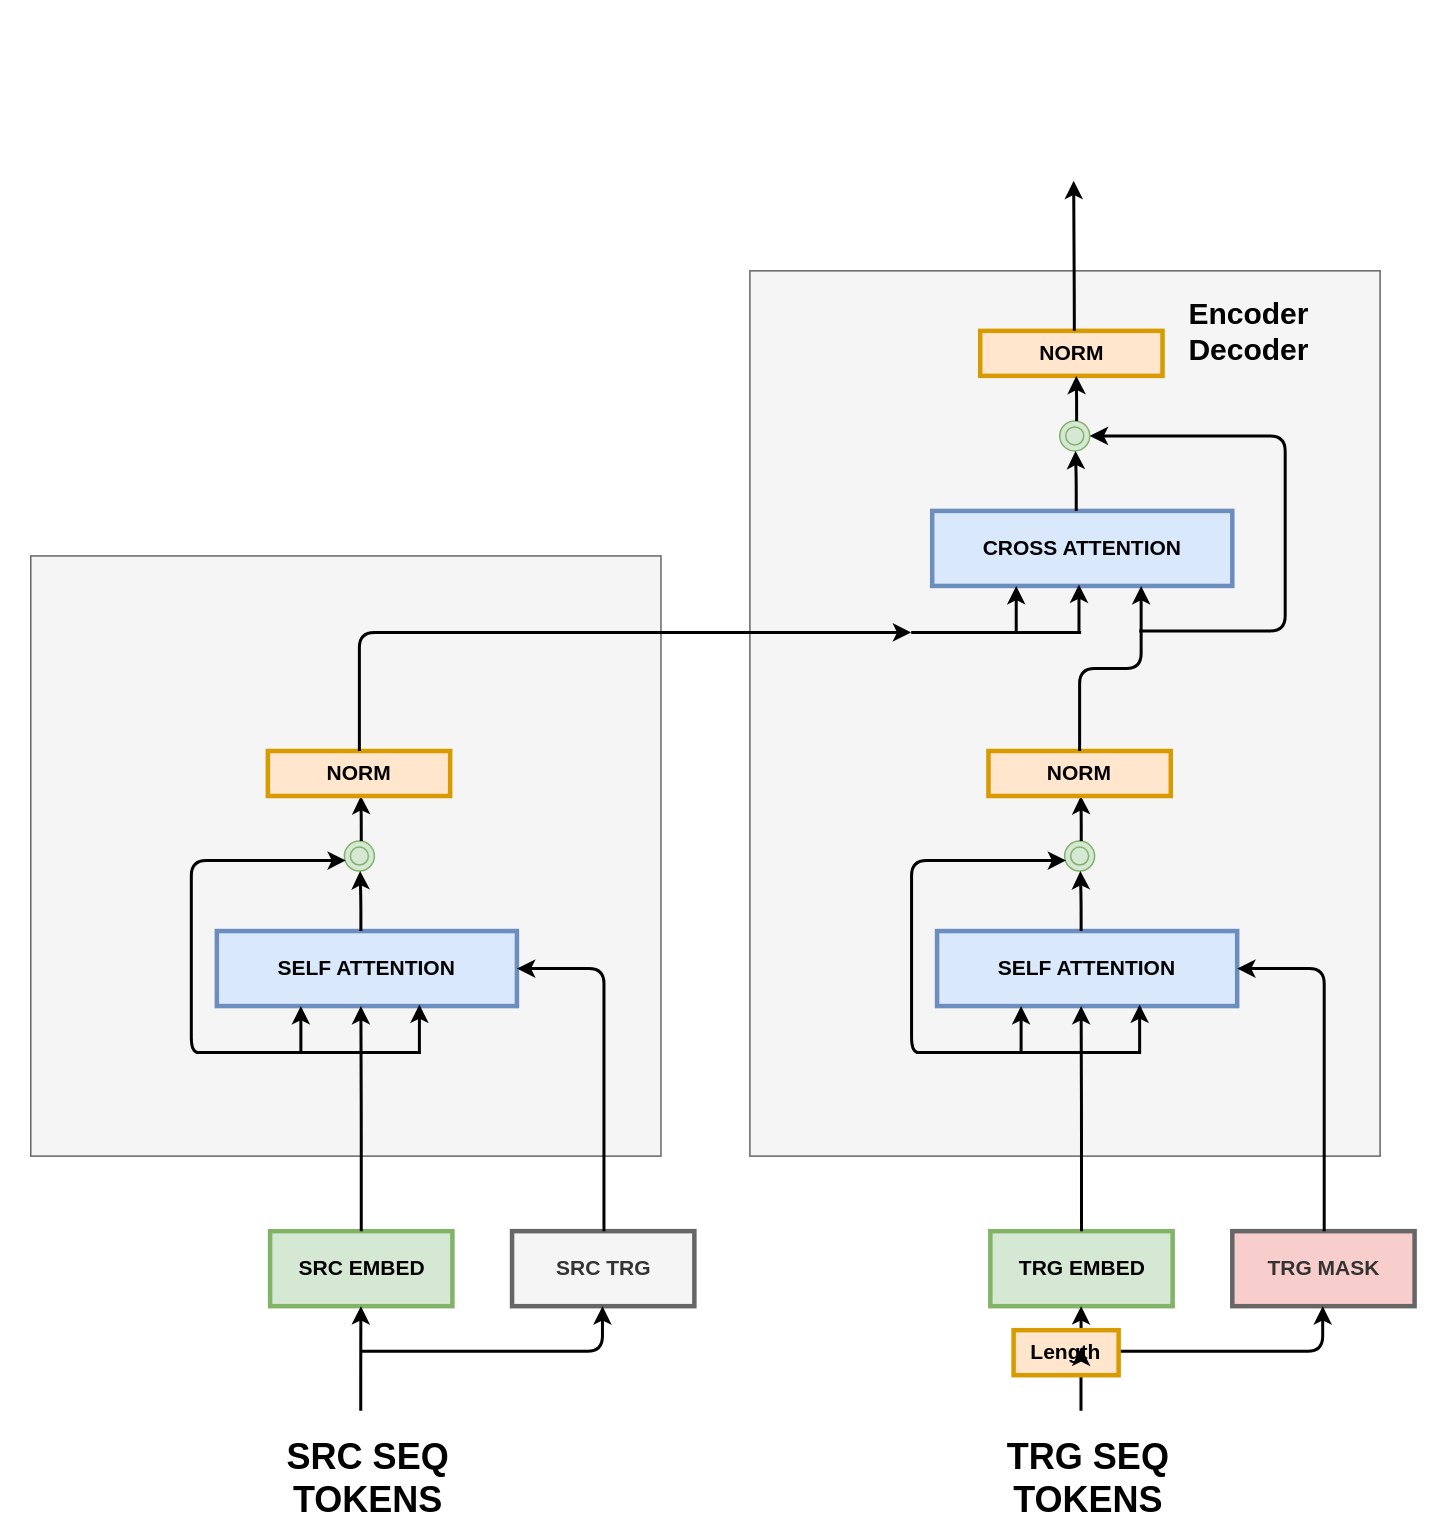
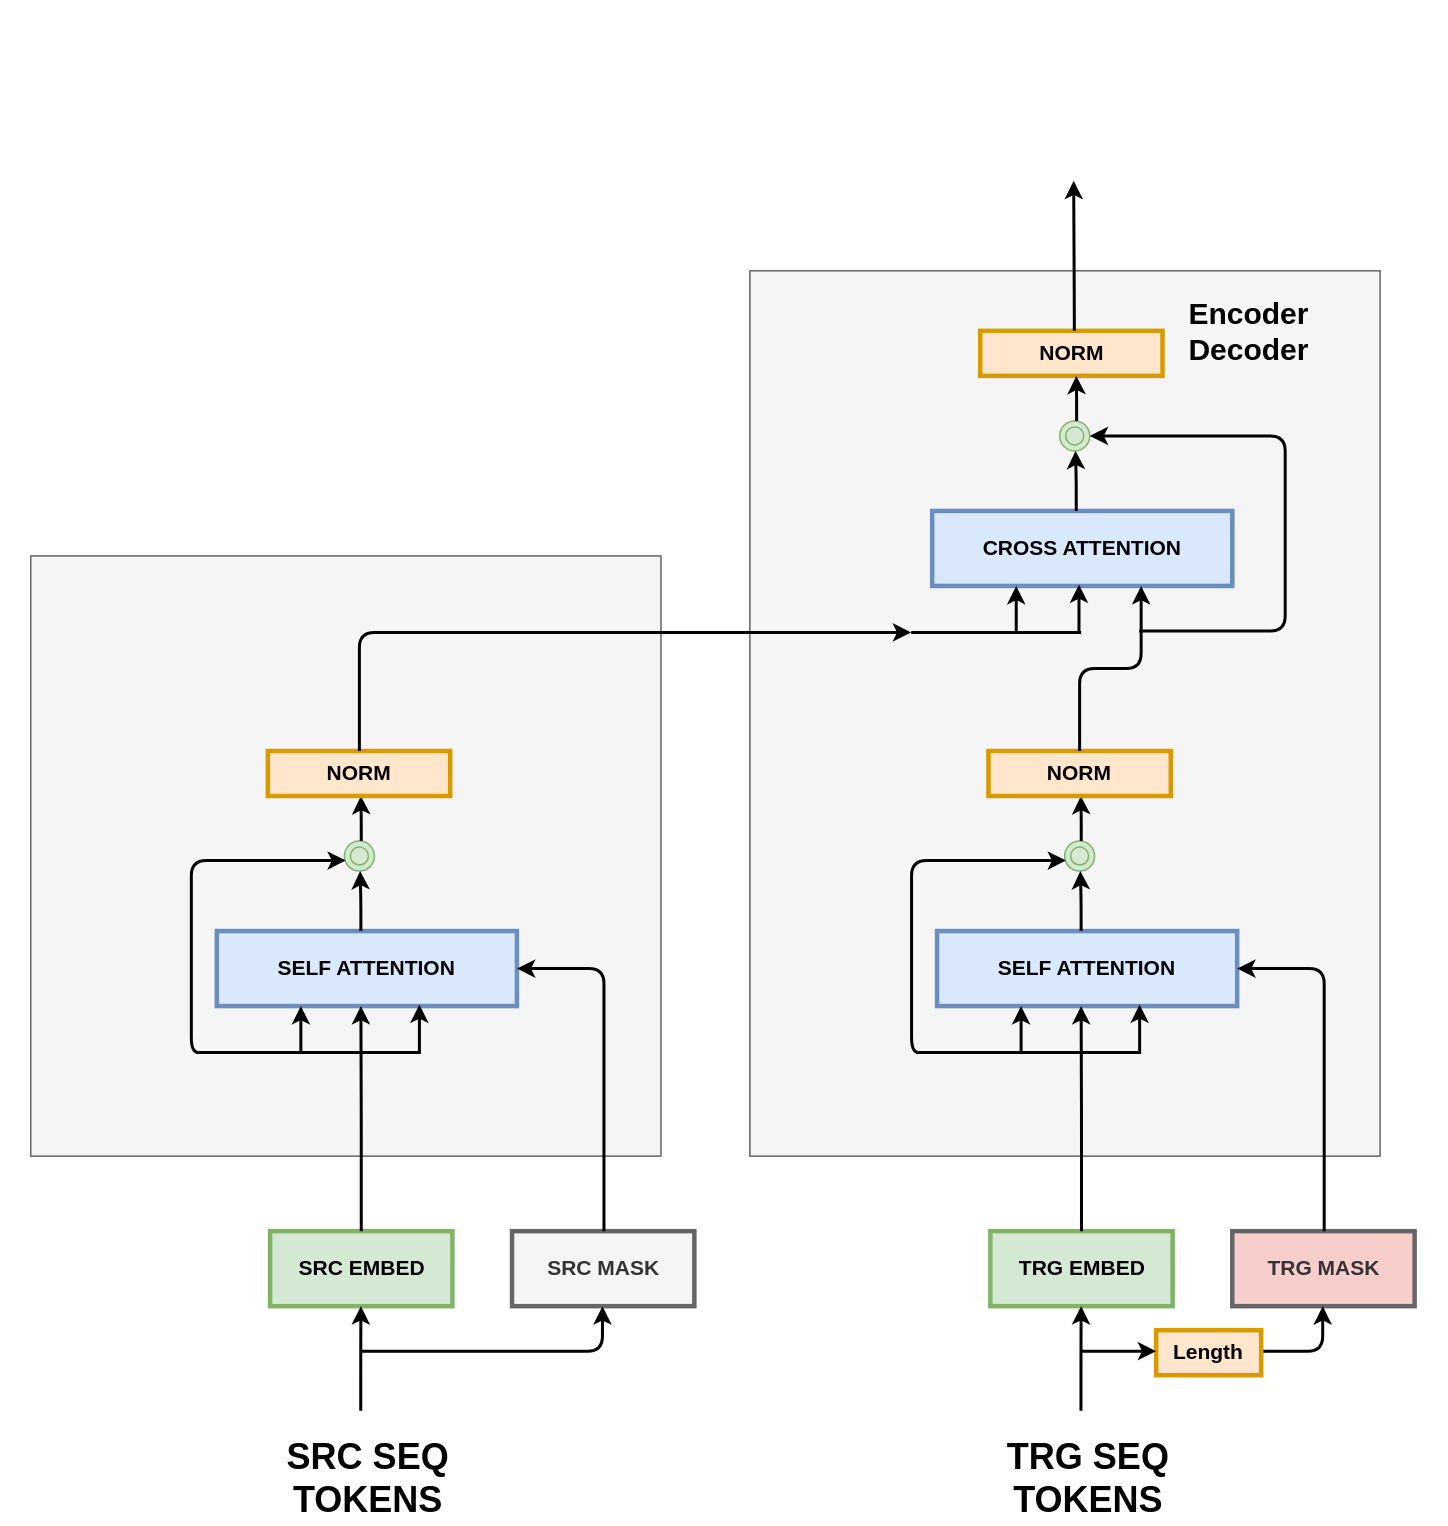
node "SRC TRG": label "SRC TRG" -> "SRC MASK"
node "Length": moved (1066, 1352) -> (1208, 1352)
